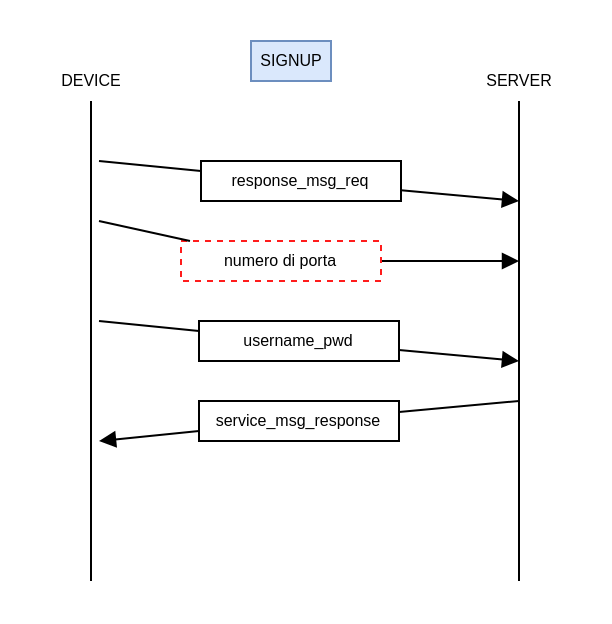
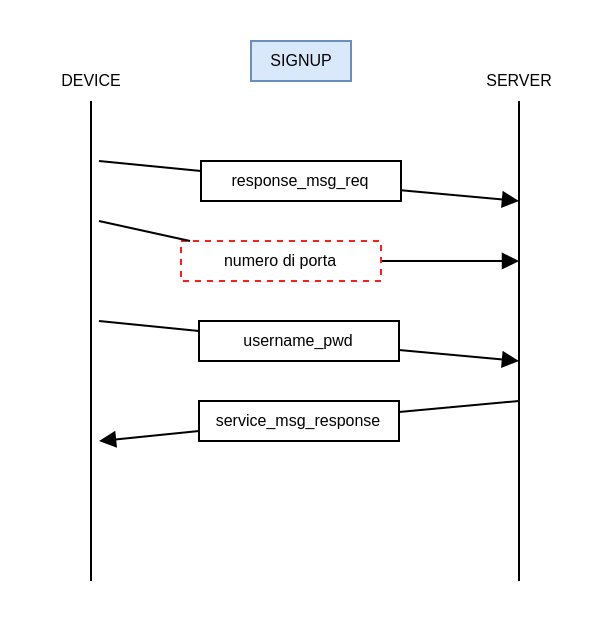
node "SIGNUP": size 80x40 -> 100x40
